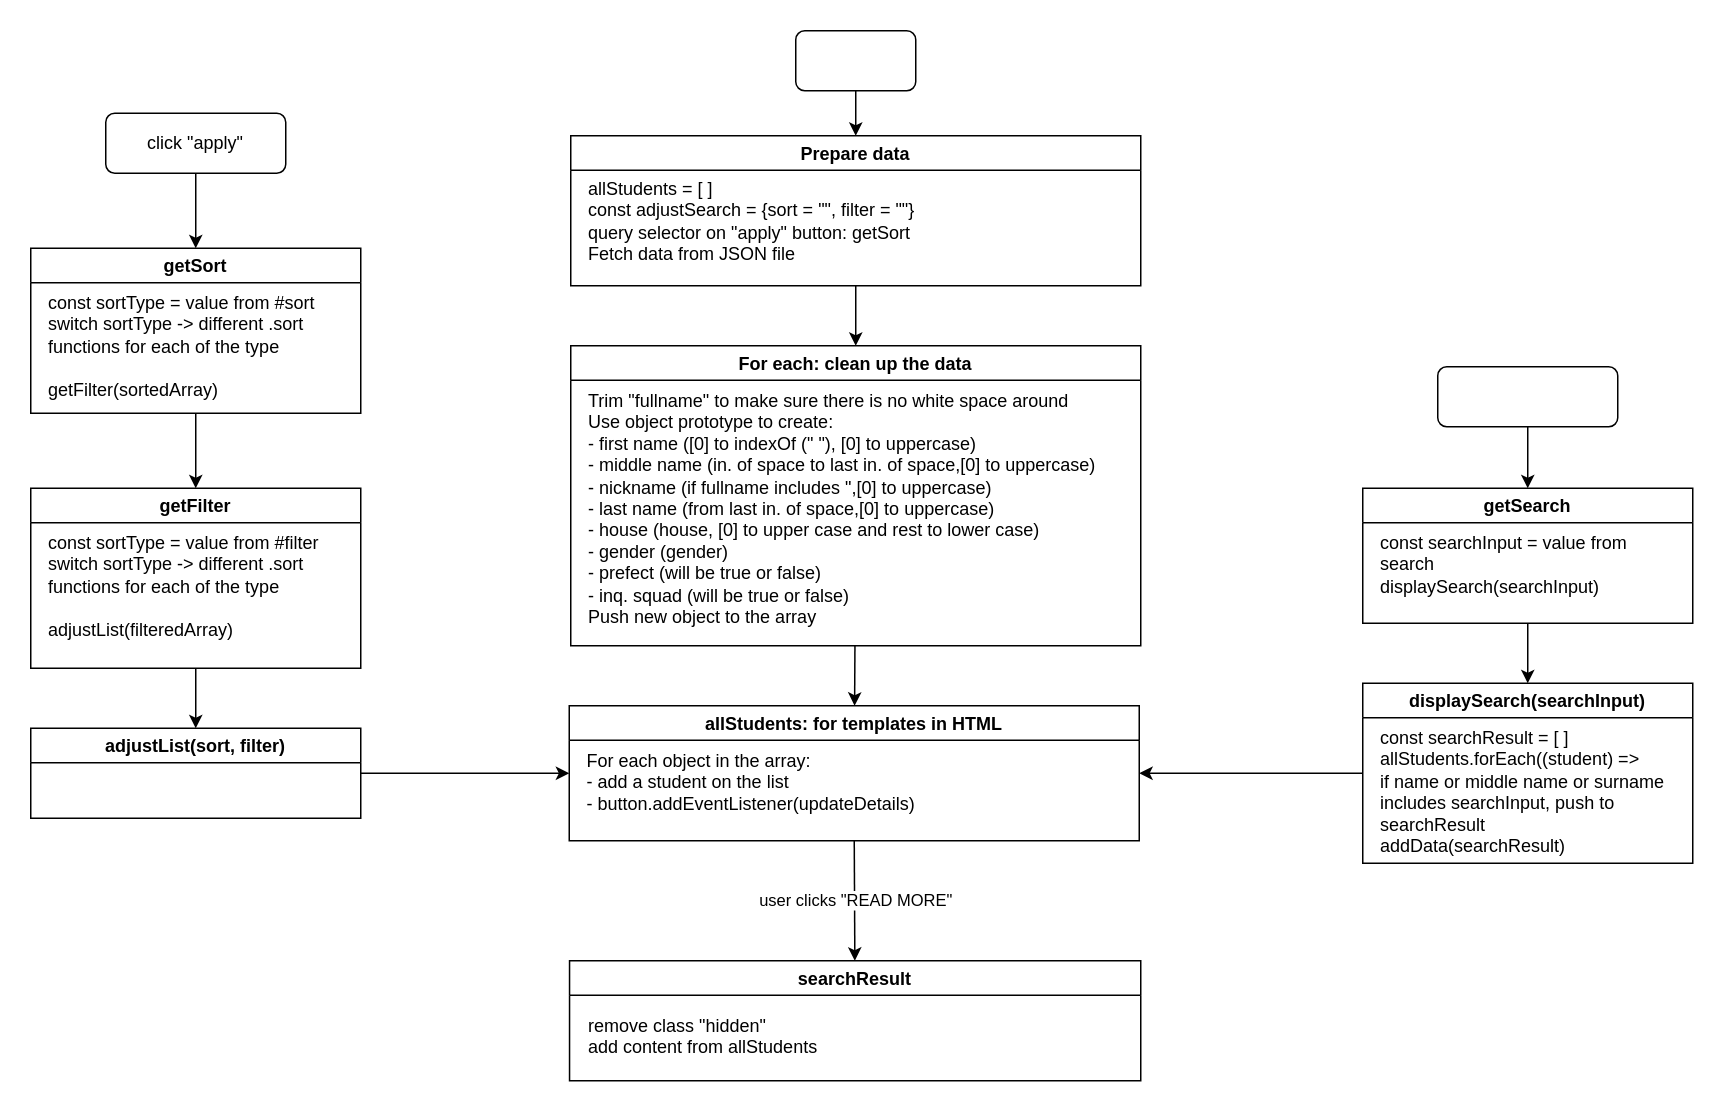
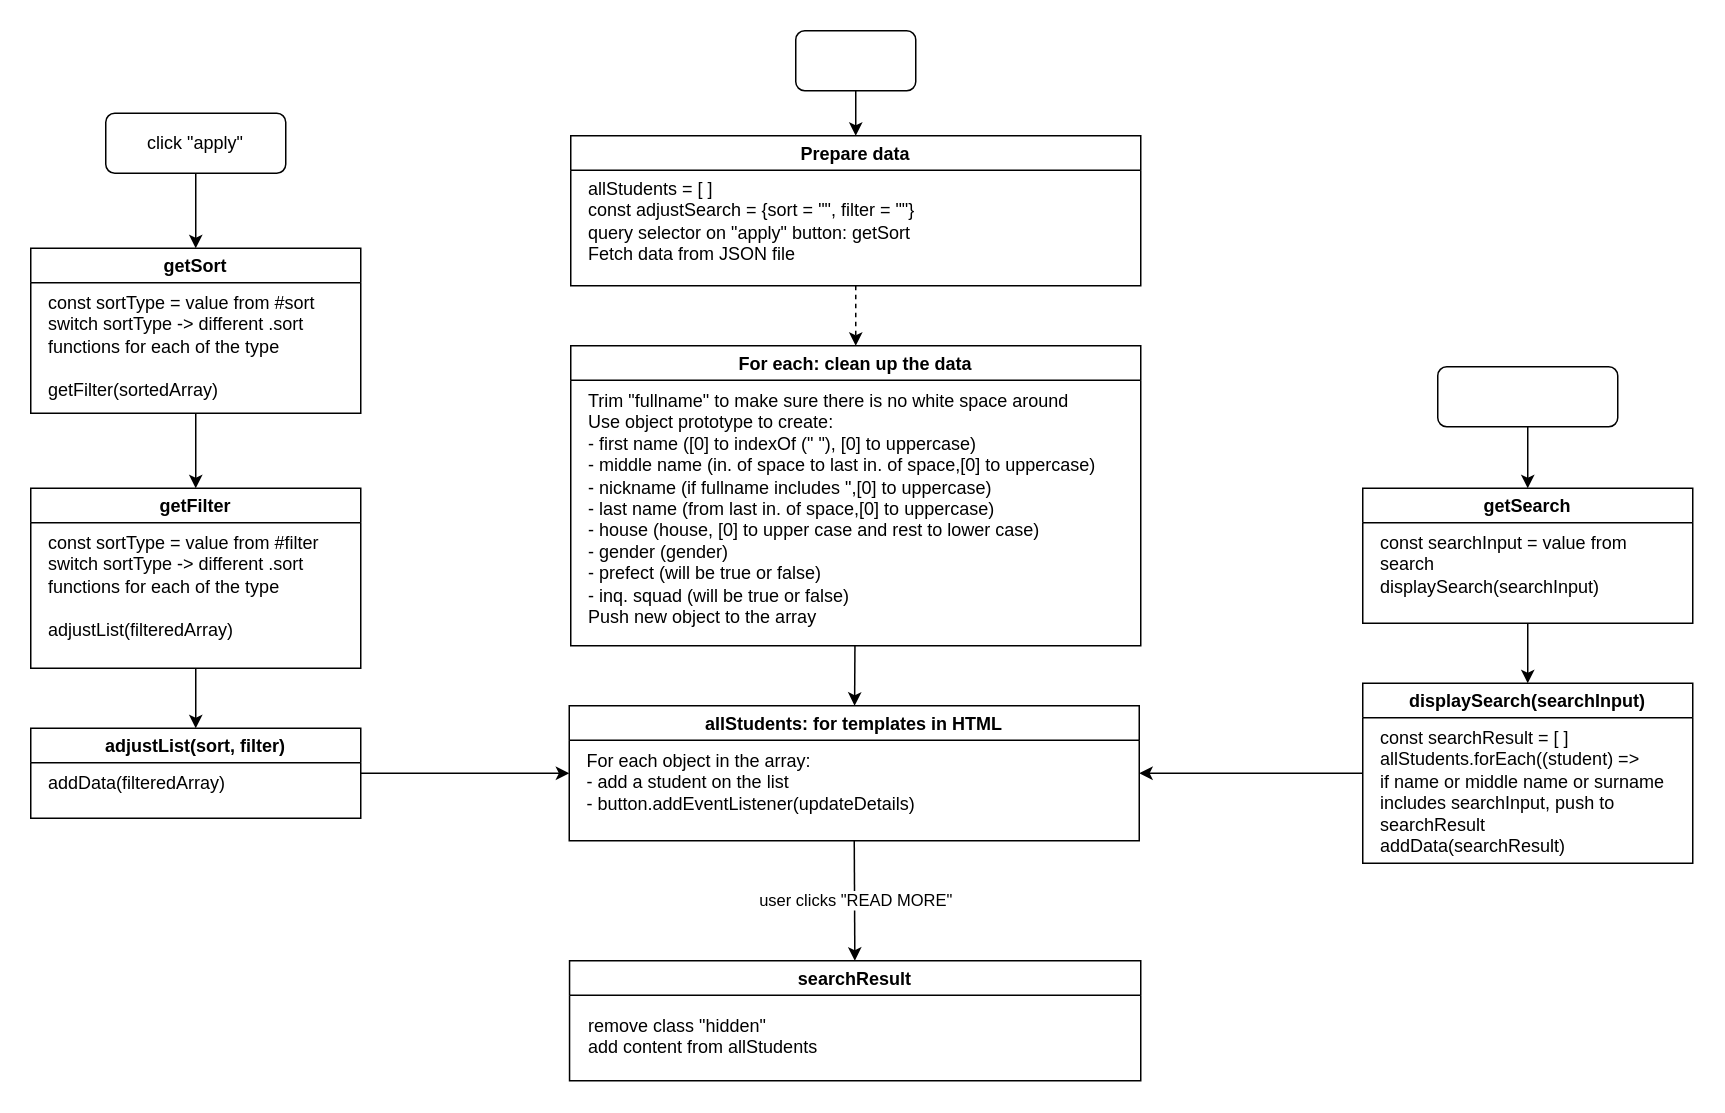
edge "Prepare data" -> "For each: clean up the data": style solid -> dashed
node "addData(filteredArray)": added
